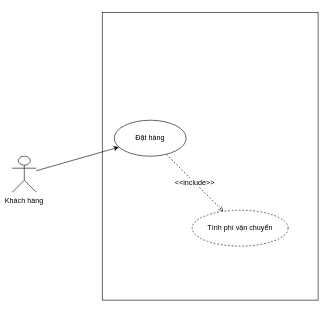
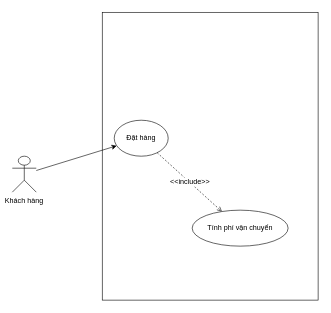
node "Đặt hàng": size 72x36 -> 54x36
node "Tính phí vận chuyển": style dashed -> solid
